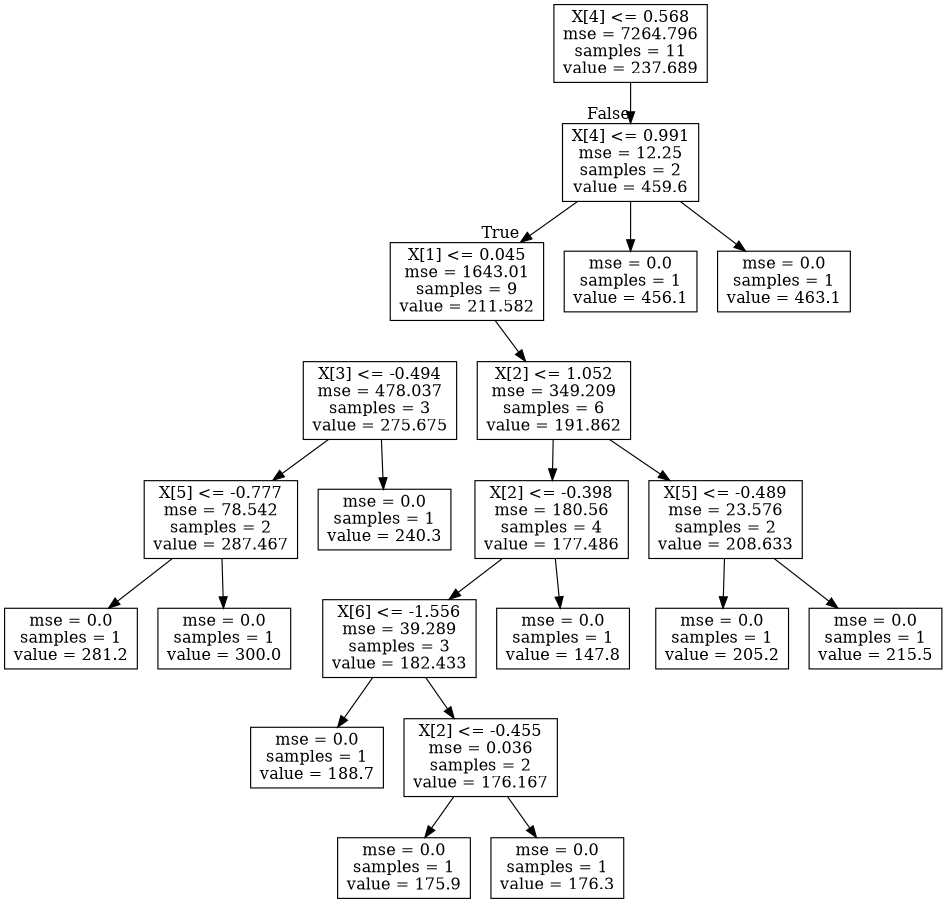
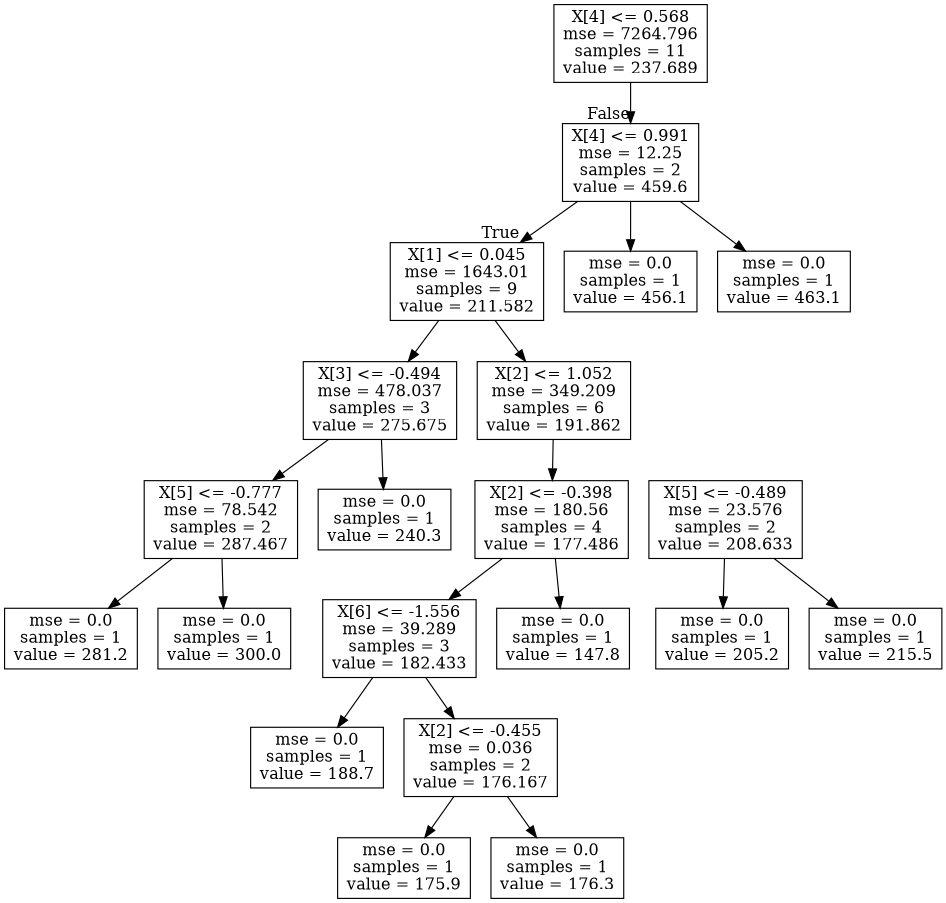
edge "X[1] <= 0.045 mse = 1643.01 samples = 9 value = 211.582" -> "X[3] <= -0.494 mse = 478.037 samples = 3 value = 275.675": added
edge "X[2] <= 1.052 mse = 349.209 samples = 6 value = 191.862" -> "X[5] <= -0.489 mse = 23.576 samples = 2 value = 208.633": removed
